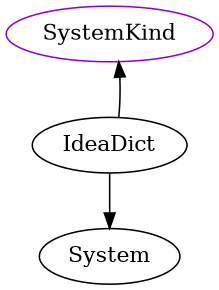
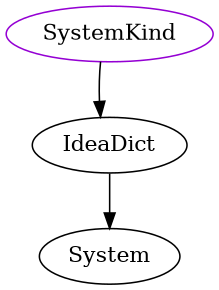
edge "IdeaDict" -> "SystemKind": reversed
